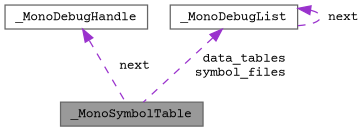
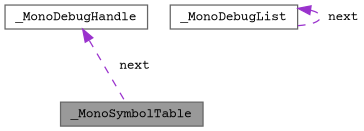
edge "_MonoSymbolTable" -> "_MonoDebugList": removed, label "data_tables symbol_files"
